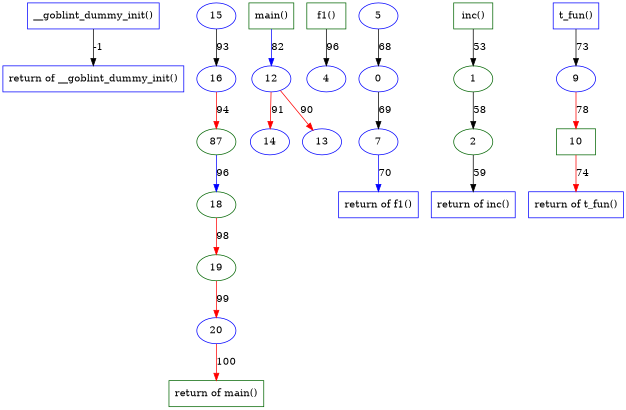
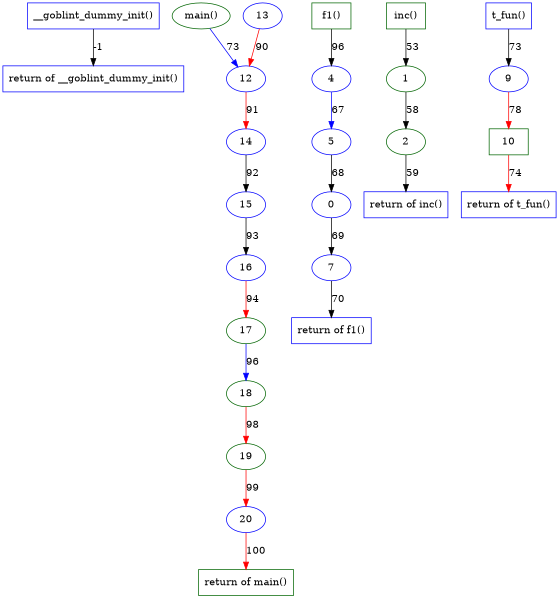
node "main()": shape box -> ellipse
edge "main()" -> "12": label "82" -> "73"
edge "4" -> "5": added, label "67"
edge "12" -> "13": reversed
node "87": label "87" -> "17"
edge "14" -> "15": added, label "92"
edge "7" -> "return of f1()": color blue -> black
